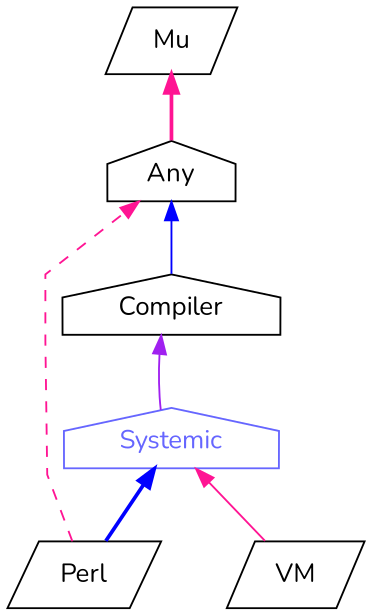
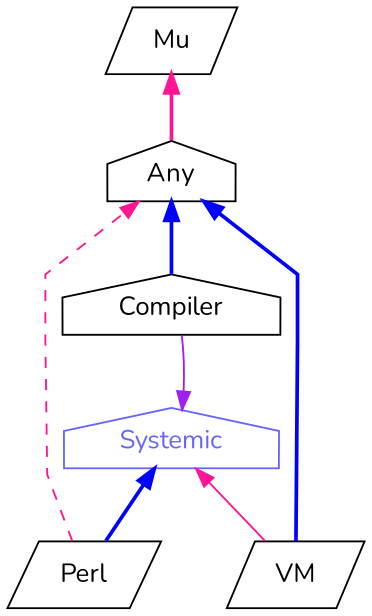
edge "Compiler" -> "Any": style solid -> bold
edge "VM" -> "Any": added
edge "Systemic" -> "Compiler": reversed
